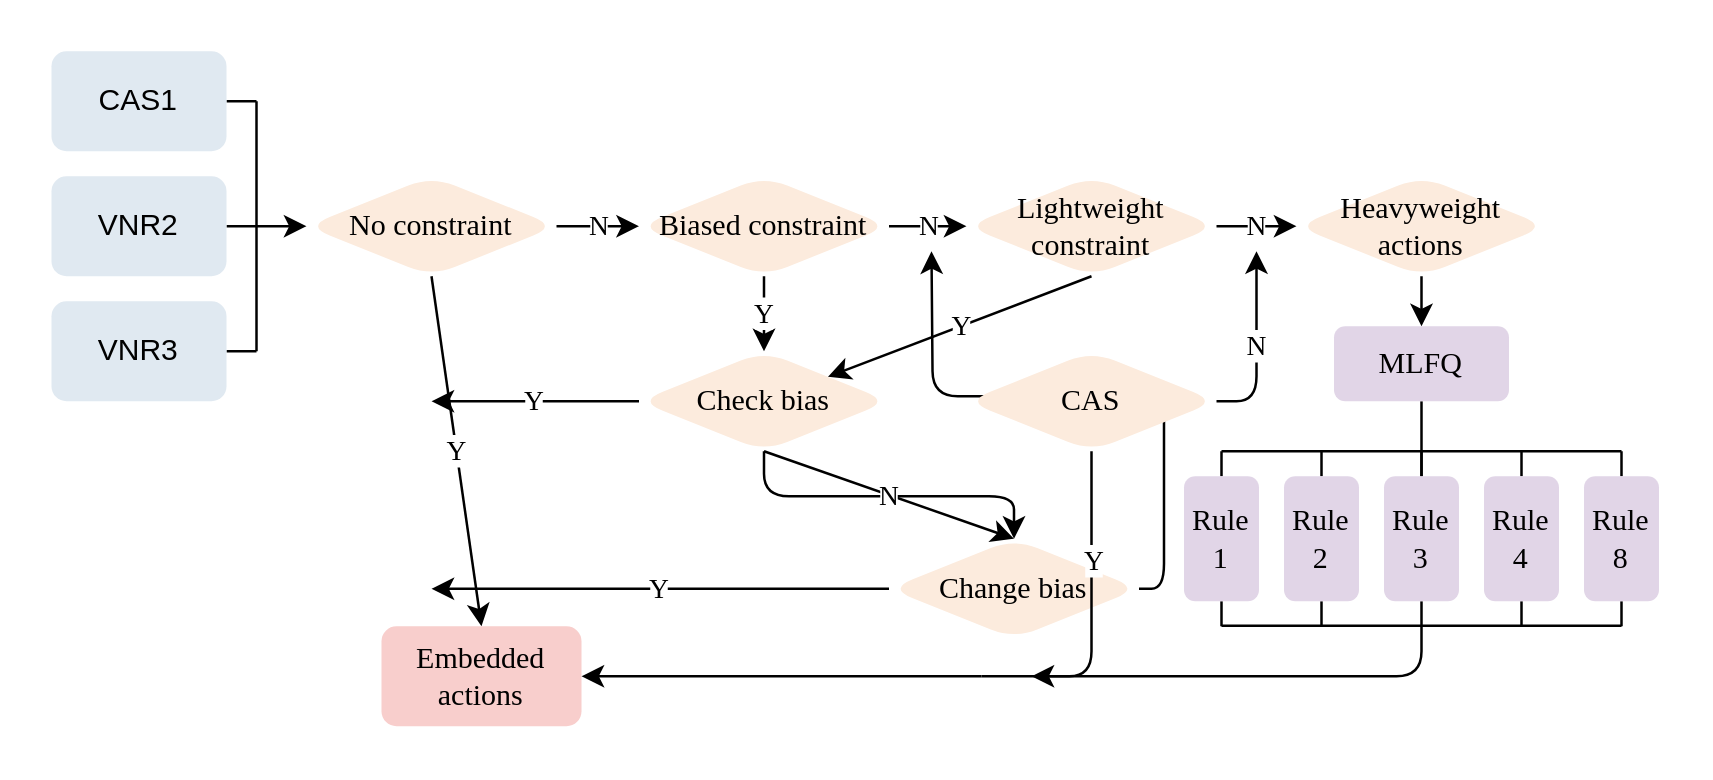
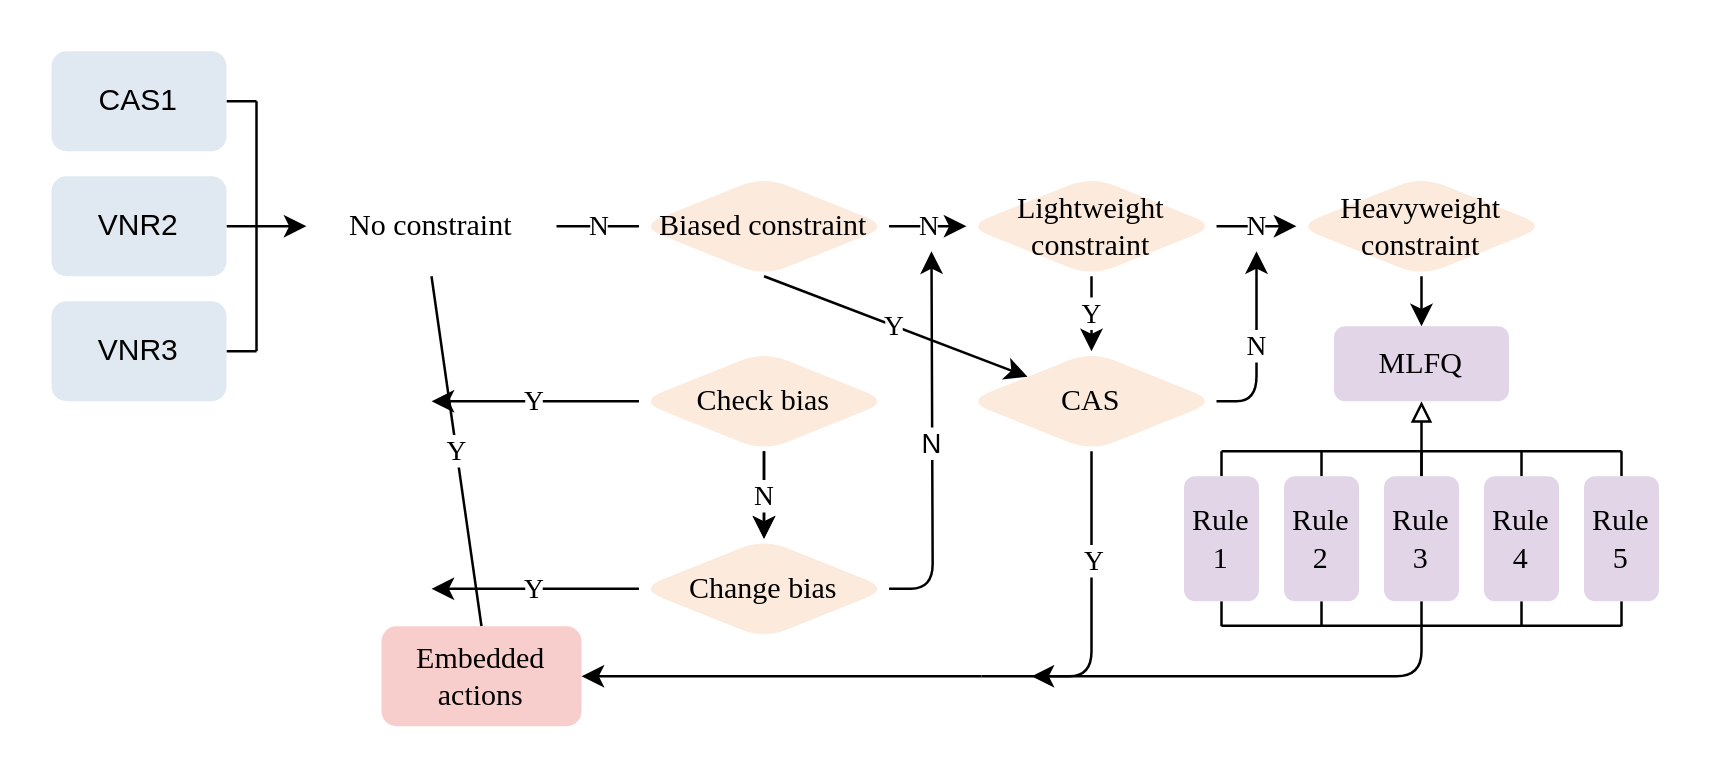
node "No constraint": fillcolor #fcebdd -> #ffffff
edge "No constraint" -> "Biased constraint": arrowhead classic -> none
node "Heavyweight actions": label "Heavyweight actions" -> "Heavyweight constraint"
edge "Lightweight constraint" -> "Check bias": now "Lightweight constraint" -> "CAS"
edge "Biased constraint" -> "Check bias": now "Biased constraint" -> "CAS"
edge "MLFQ" -- "Rule 3": arrowhead none -> block
node "Rule 8": label "Rule 8" -> "Rule 5"
node "Change bias": moved (1014, 589) -> (764, 589)
edge "No constraint" -> "Embedded actions": arrowhead classic -> none
